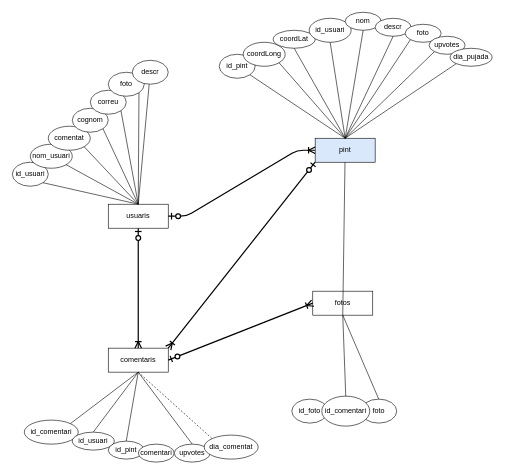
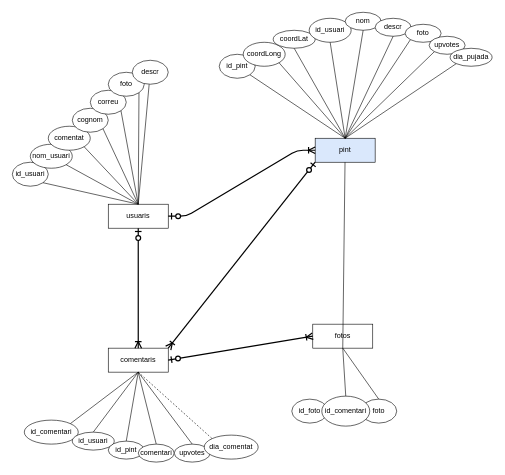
node "fotos": moved (343, 303) -> (343, 336)
edge "comentaris" -- "comentari": added
